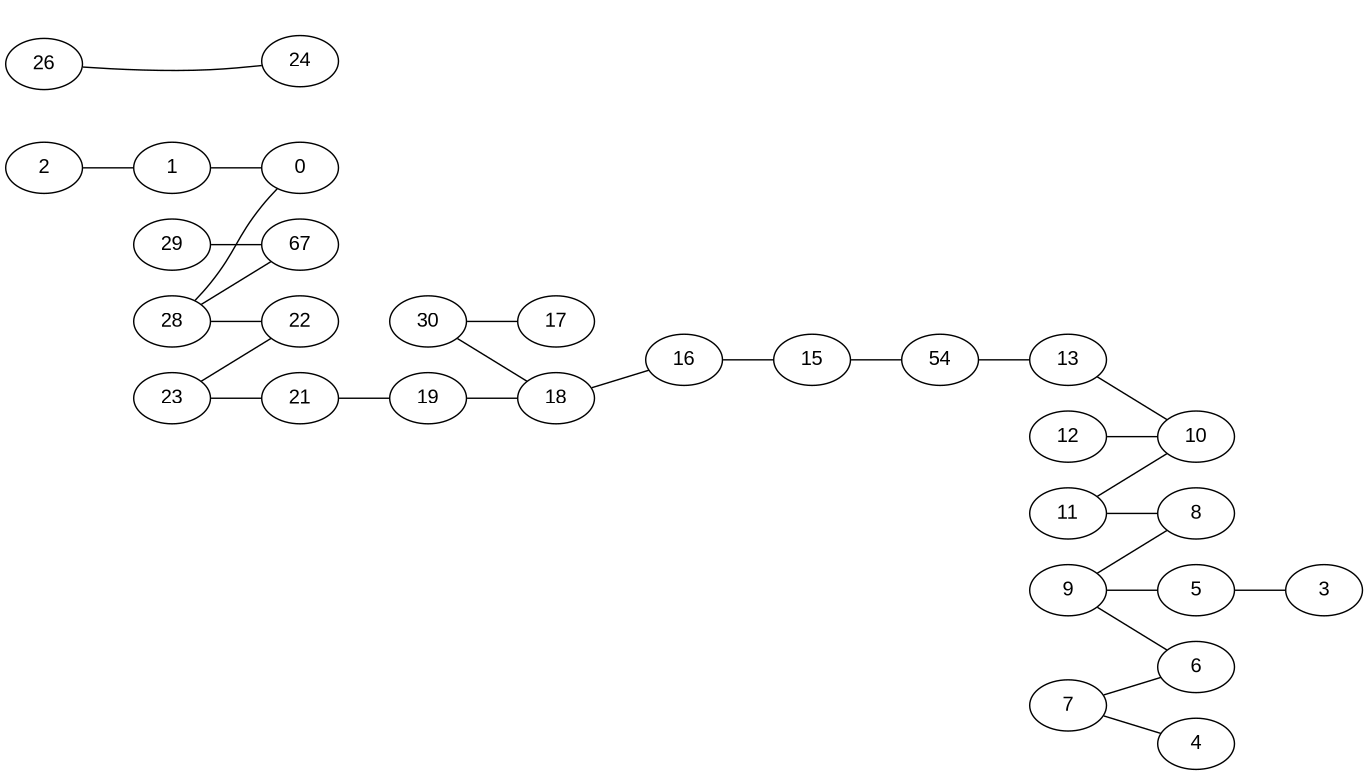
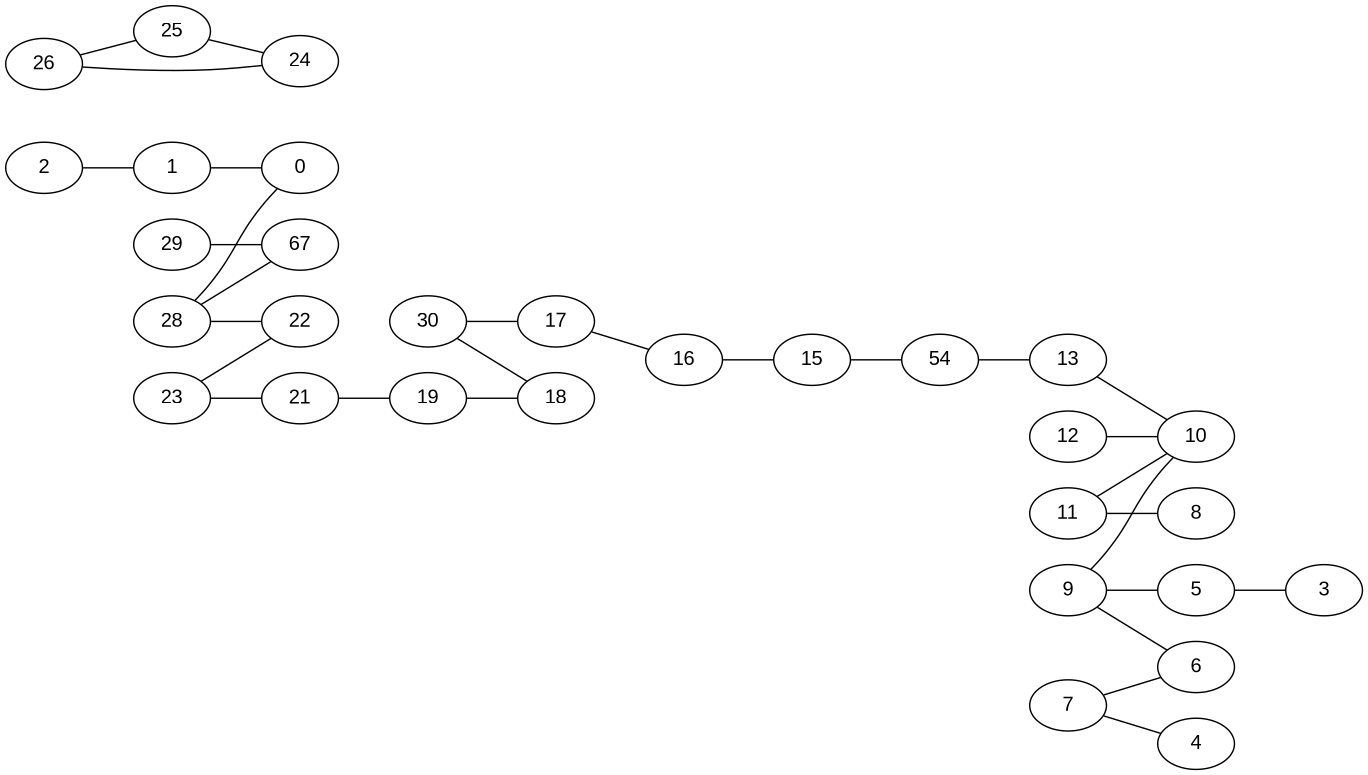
node "25": added
edge "16" -- "18": now "16" -- "17"
edge "8" -- "9": now "10" -- "9"
